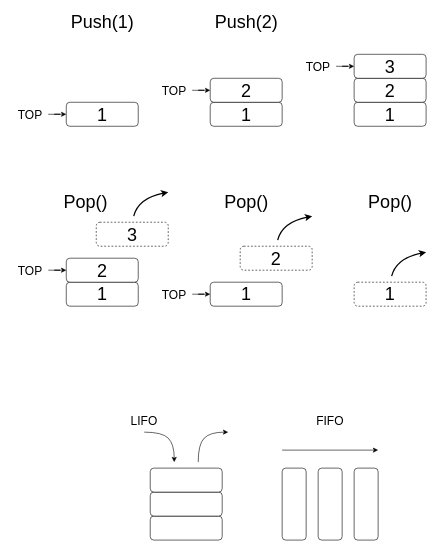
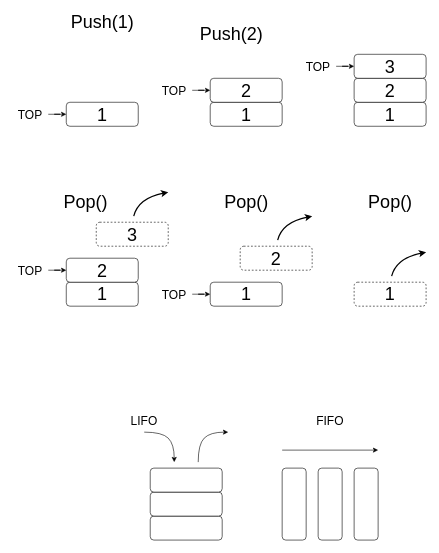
node "Push(2)": moved (246, 21) -> (231, 33)
